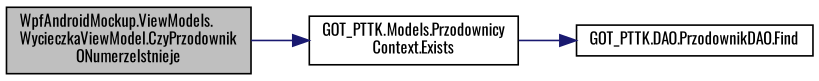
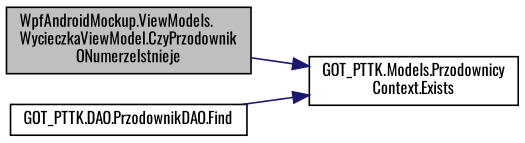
edge "GOT_PTTK.Models.Przodownicy Context.Exists" -> "GOT_PTTK.DAO.PrzodownikDAO.Find": reversed
